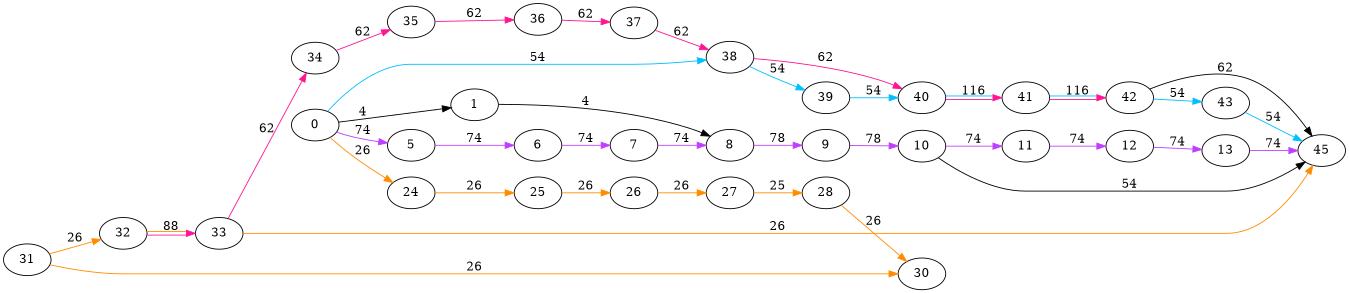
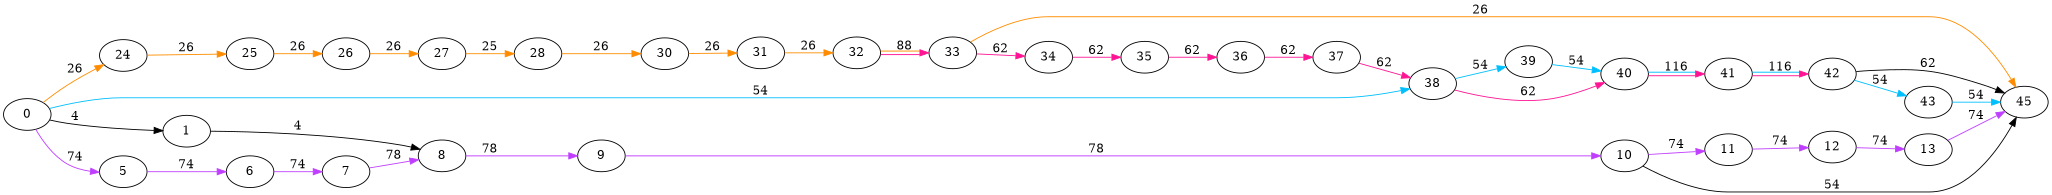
edge "7" -> "8": label "74" -> "78"
edge "31" -> "30": reversed
